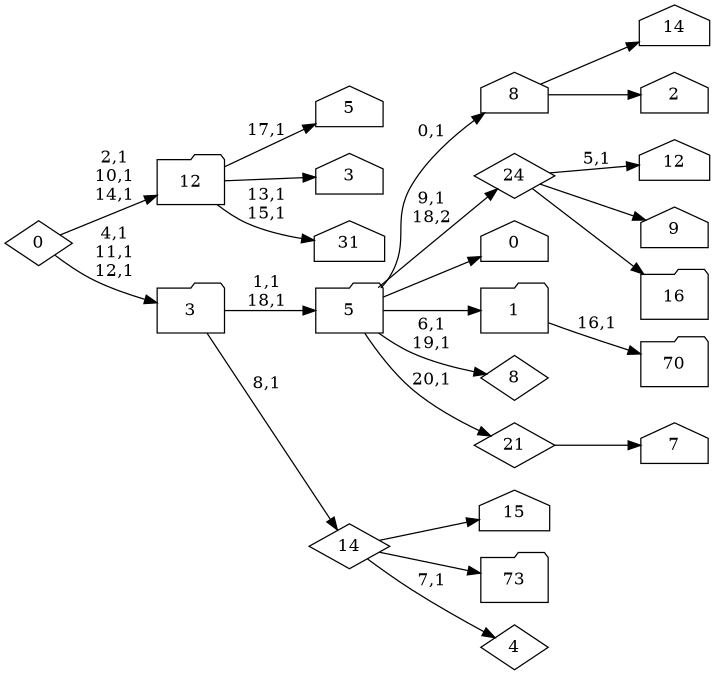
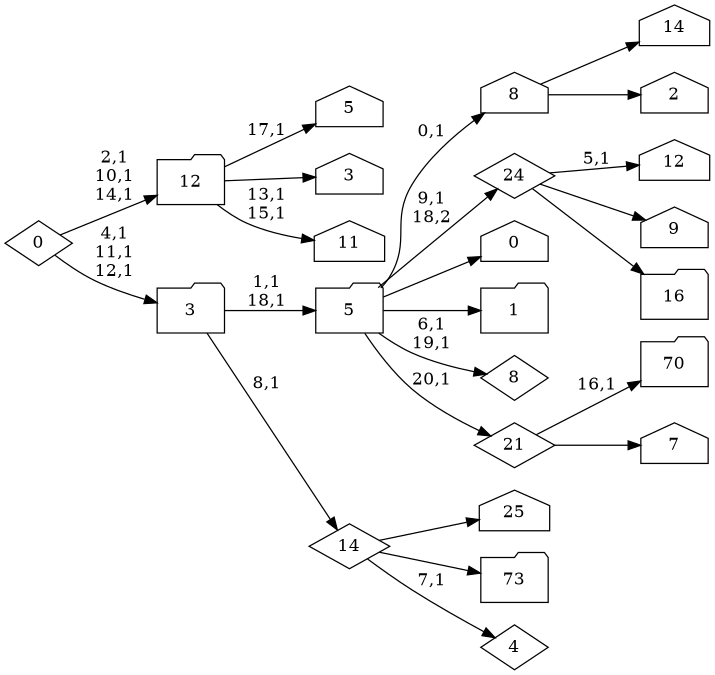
node "31": label "31" -> "11"
edge "1" -> "70": now "21" -> "70"
node "15": label "15" -> "25"
